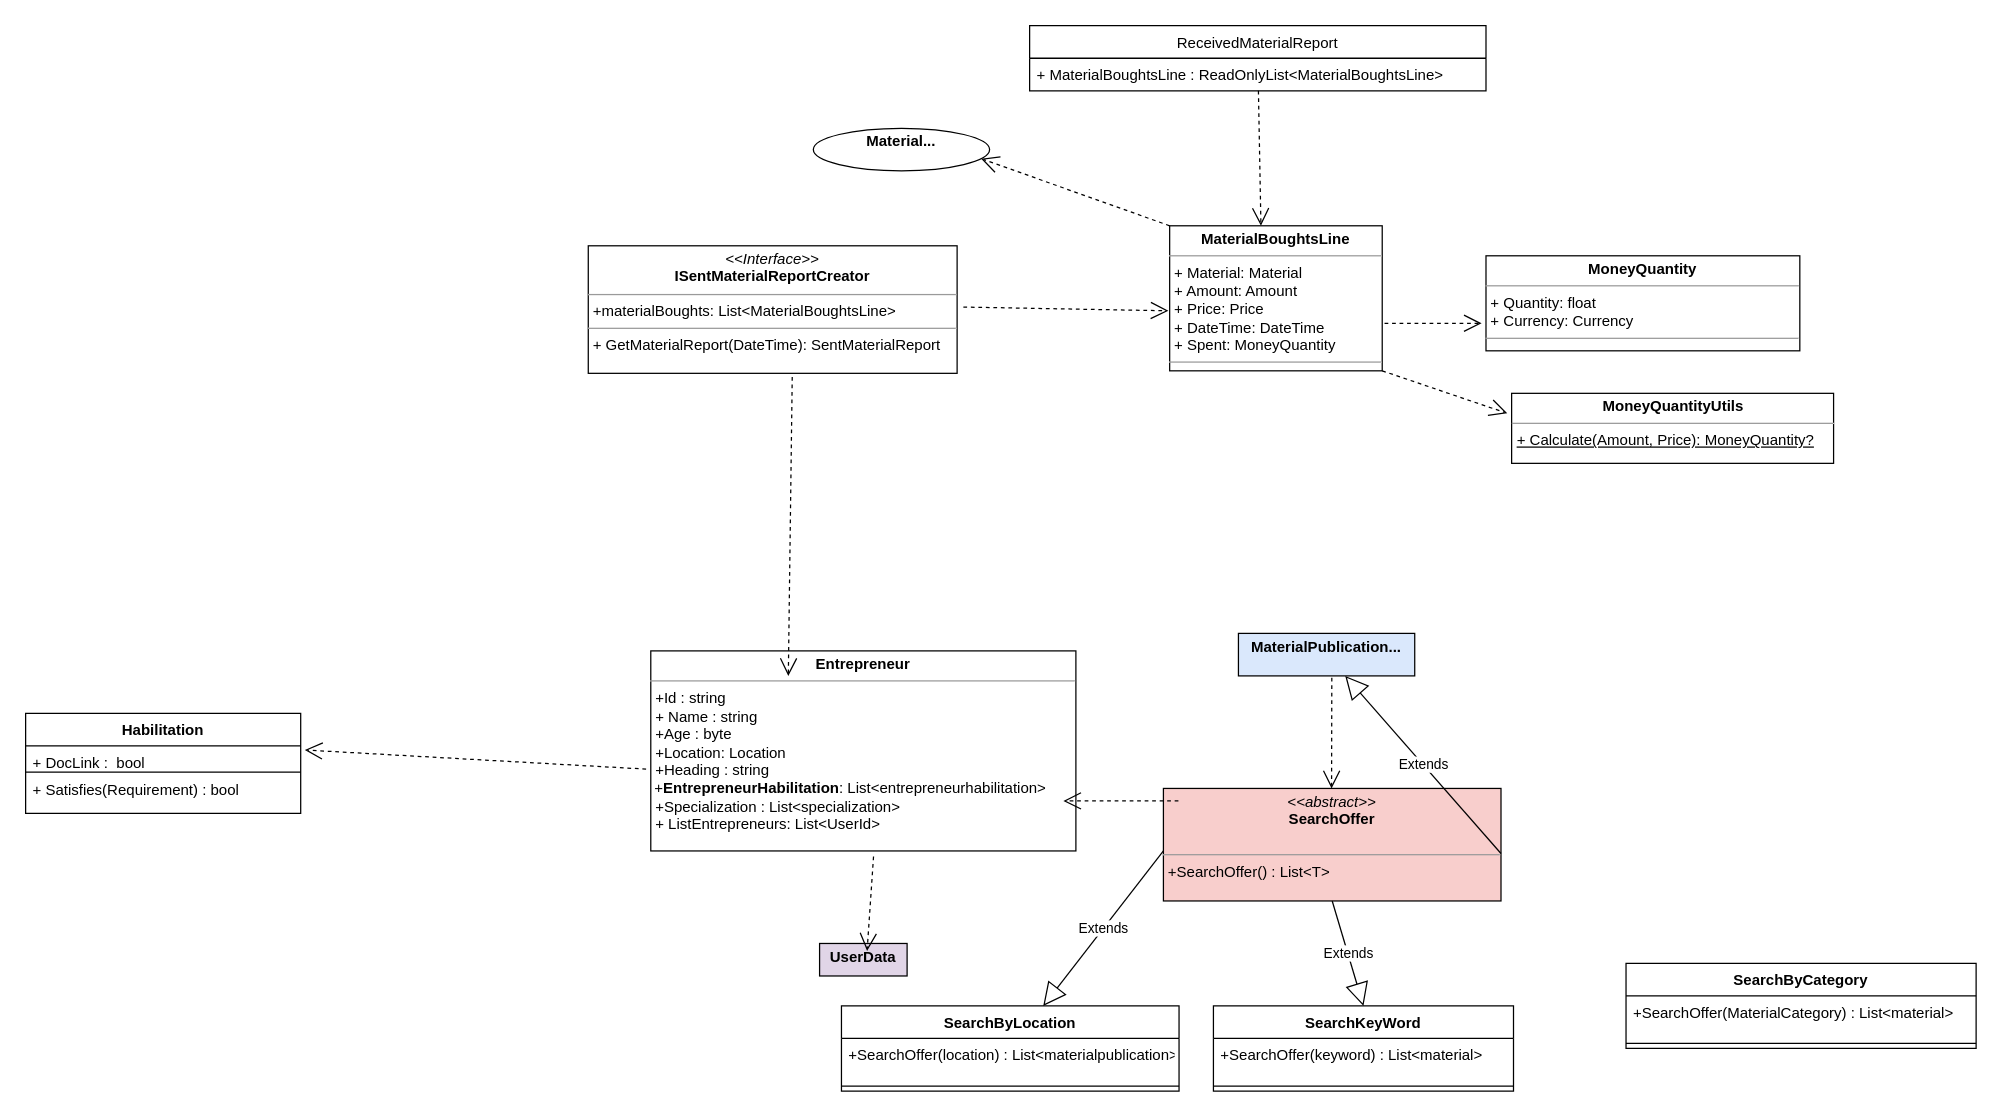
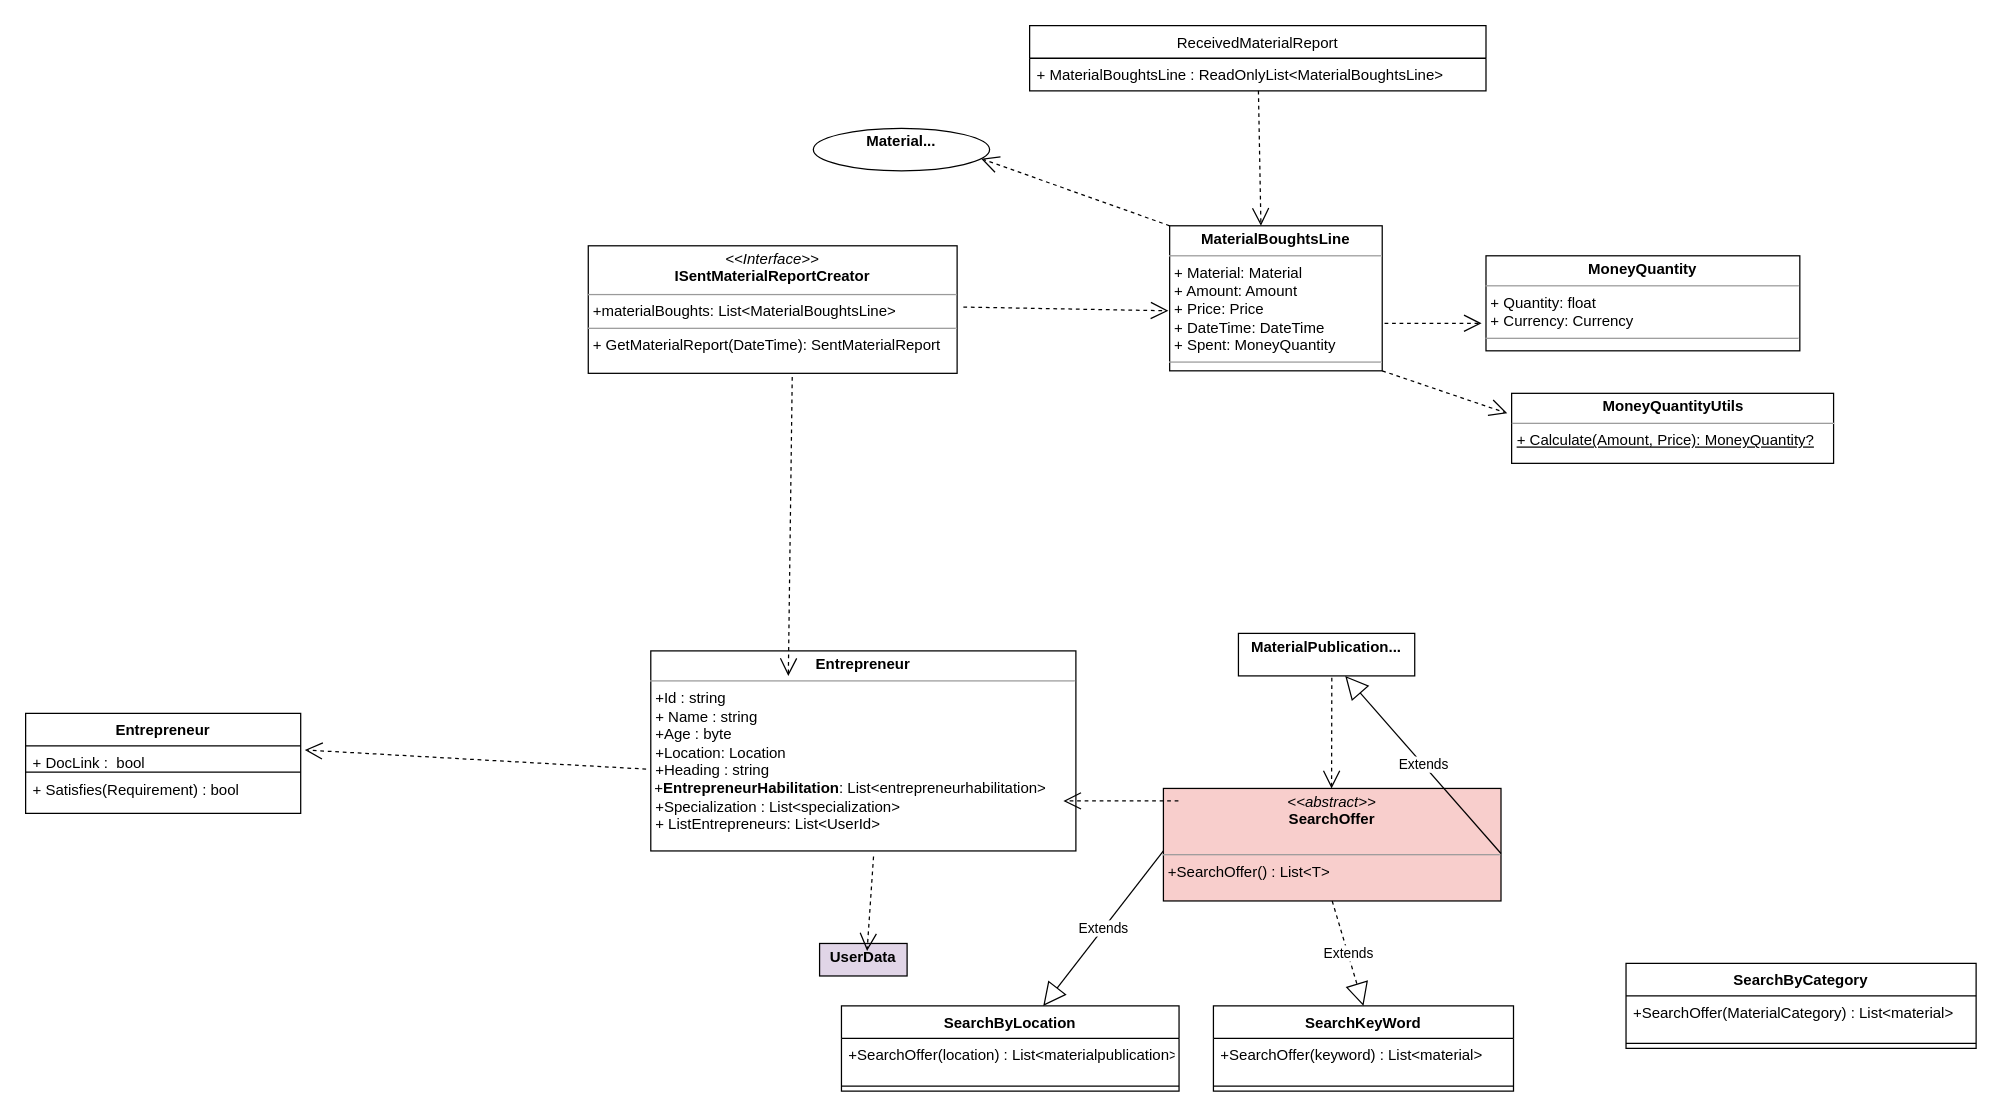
node "MaterialPublication...": fillcolor #dae8fc -> #ffffff
node "Habilitation": label "Habilitation" -> "Entrepreneur"
edge "<<abstract>> SearchOffer +SearchOffer() : List<T>" -> "SearchKeyWord": style solid -> dashed
